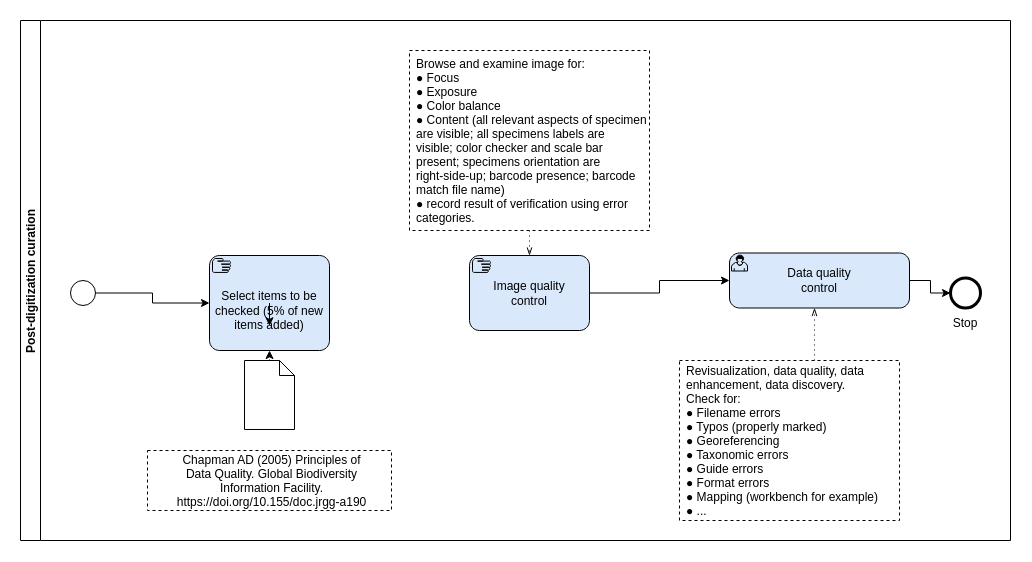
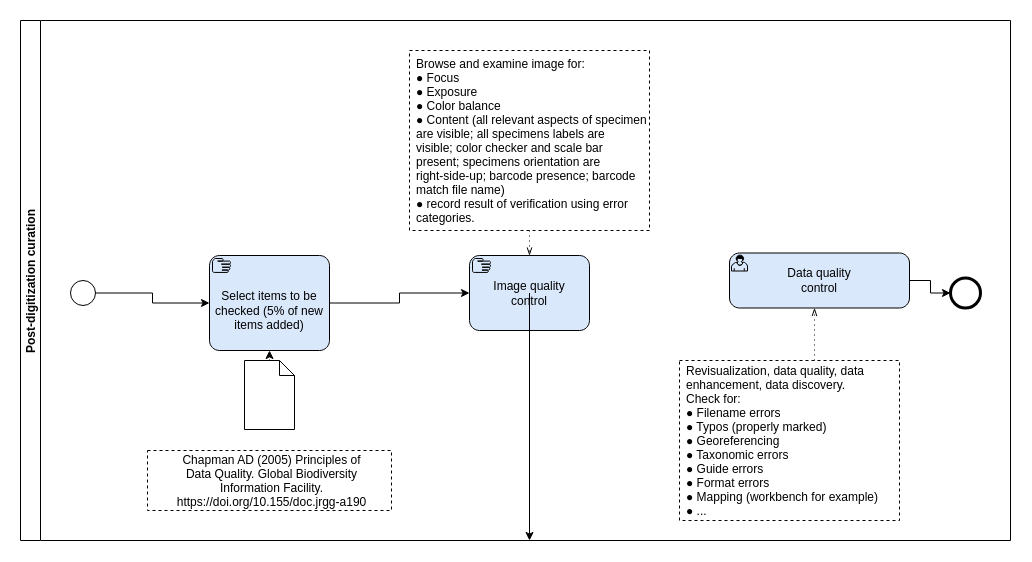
edge "Image quality control" -> "Data quality control": now "Image quality control" -> "Post-digitization curation"
edge "Select items to be checked (5% of new items added)" -> "Post-digitization curation": now "Select items to be checked (5% of new items added)" -> "Image quality control"
node "Stop": removed
